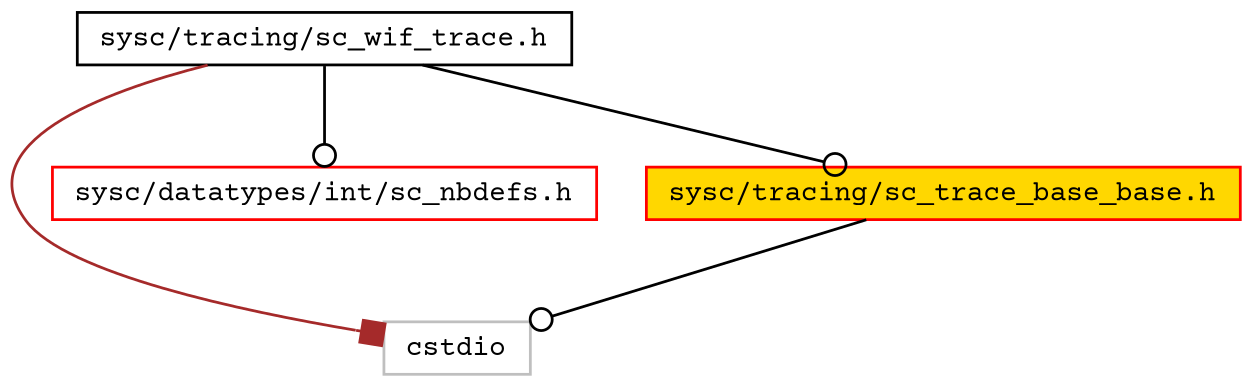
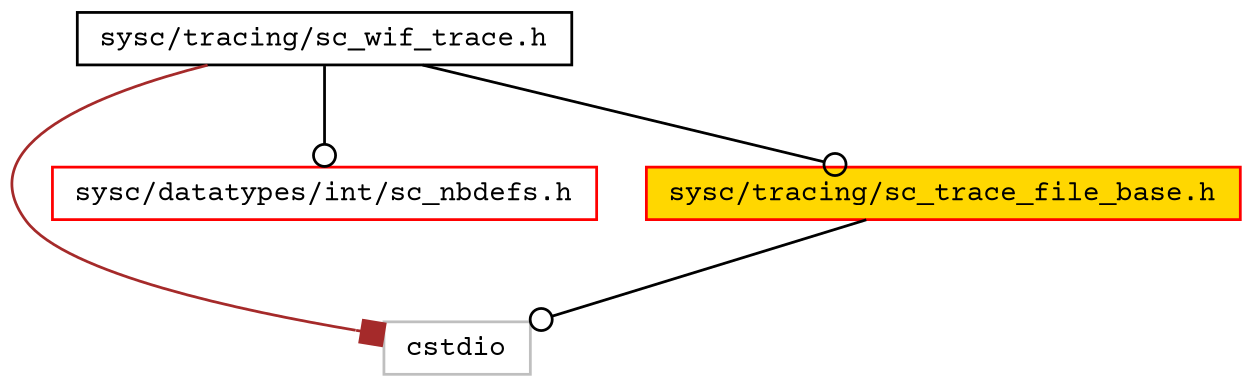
node "sysc/tracing/sc_trace_base_base.h": label "sysc/tracing/sc_trace_base_base.h" -> "sysc/tracing/sc_trace_file_base.h"
